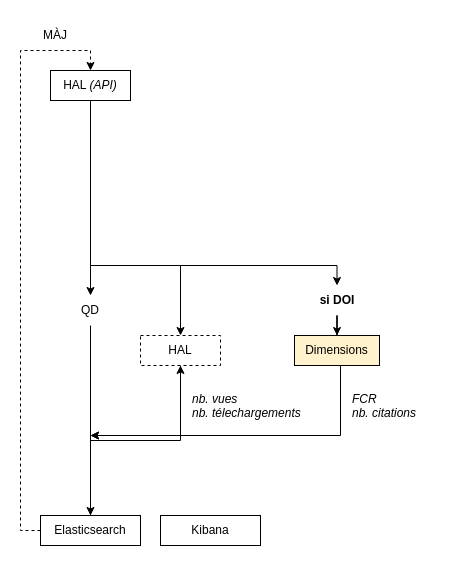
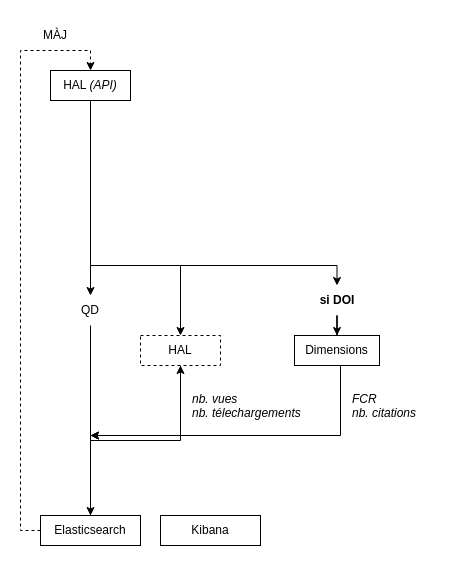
node "Dimensions": fillcolor #fff2cc -> #ffffff
